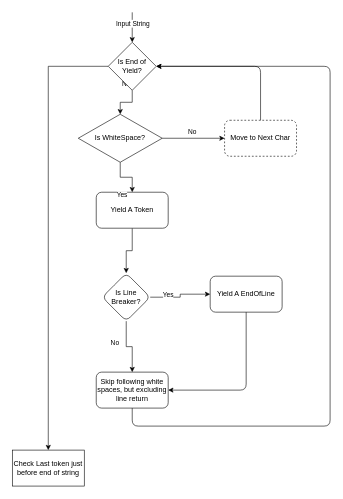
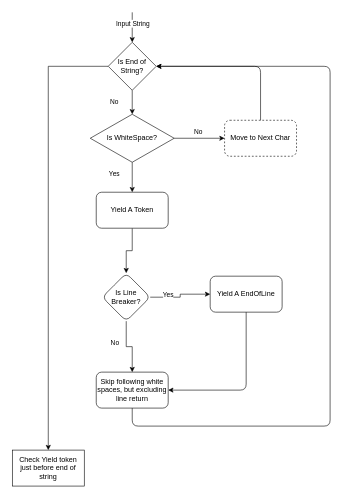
node "Is End of Yield?": label "Is End of Yield?" -> "Is End of String?"
node "Is WhiteSpace?": moved (120, 138) -> (132, 138)
node "Check Last token just before end of string": label "Check Last token just before end of string" -> "Check Yield token just before end of string"
